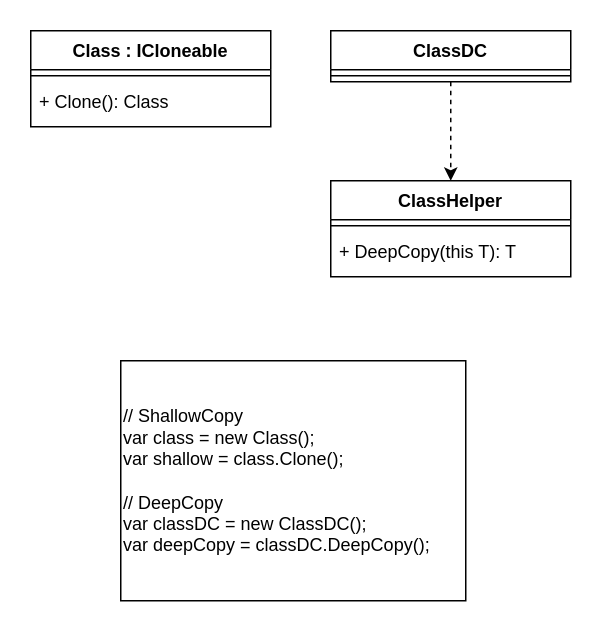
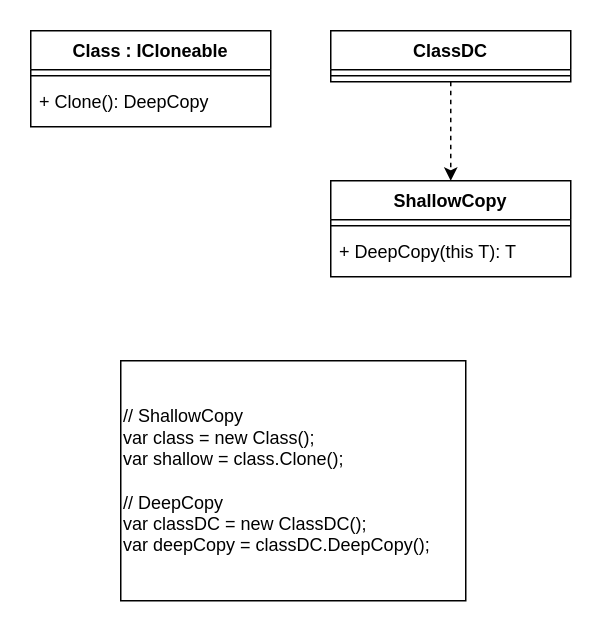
node "+ Clone(): Class": label "+ Clone(): Class" -> "+ Clone(): DeepCopy"
node "ClassHelper": label "ClassHelper" -> "ShallowCopy"
